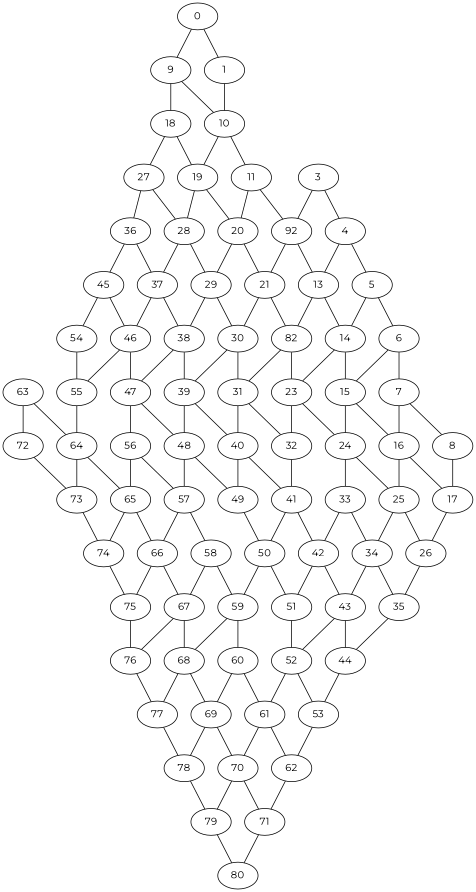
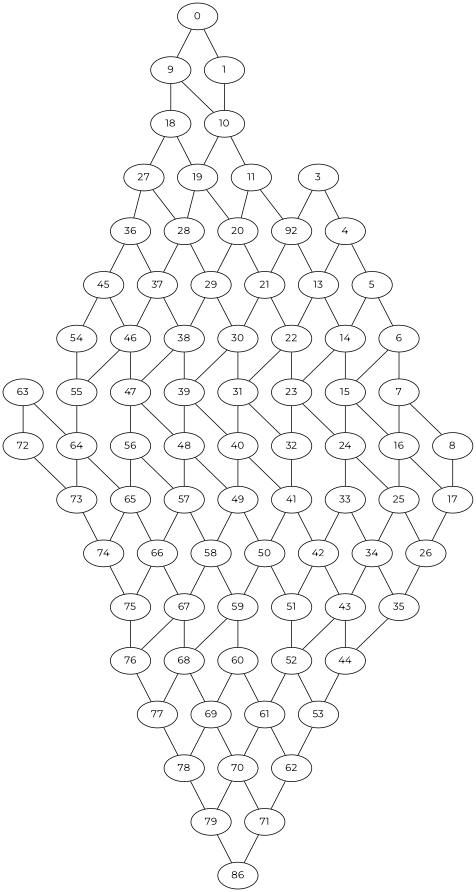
node "82": label "82" -> "22"
edge "49" -- "58": added
node "80": label "80" -> "86"
